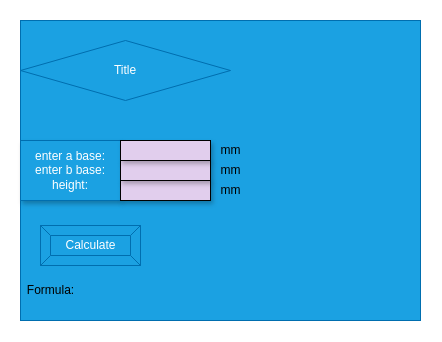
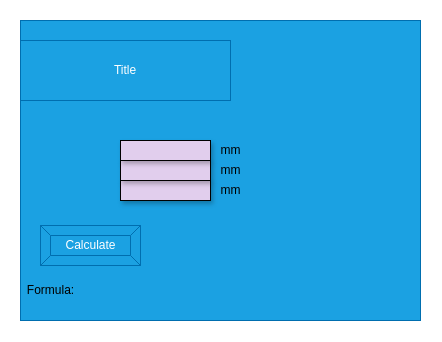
node "Title": shape diamond -> rectangle
node "enter a base: enter b base: height:": removed
